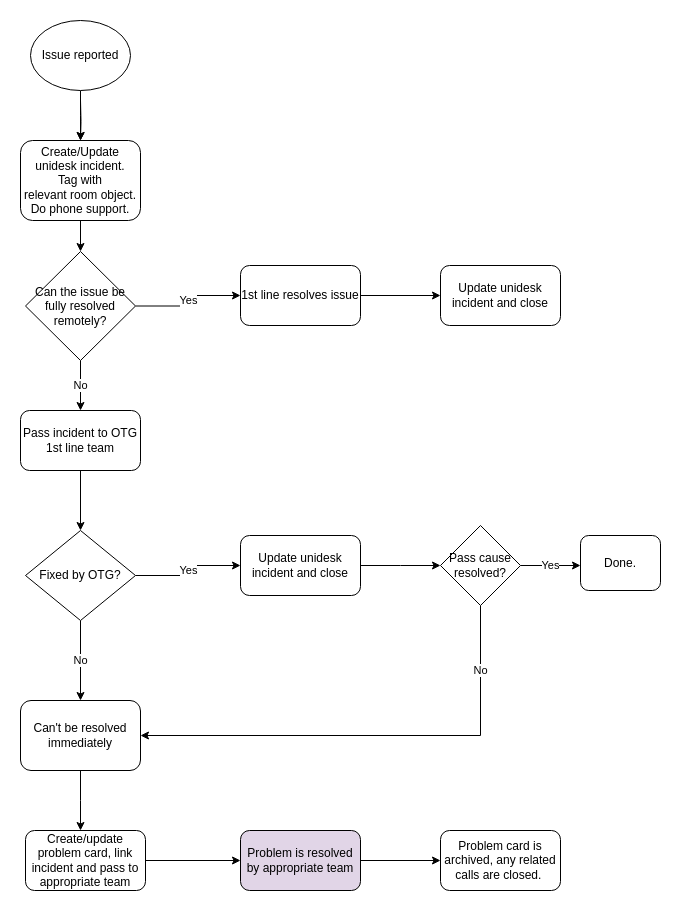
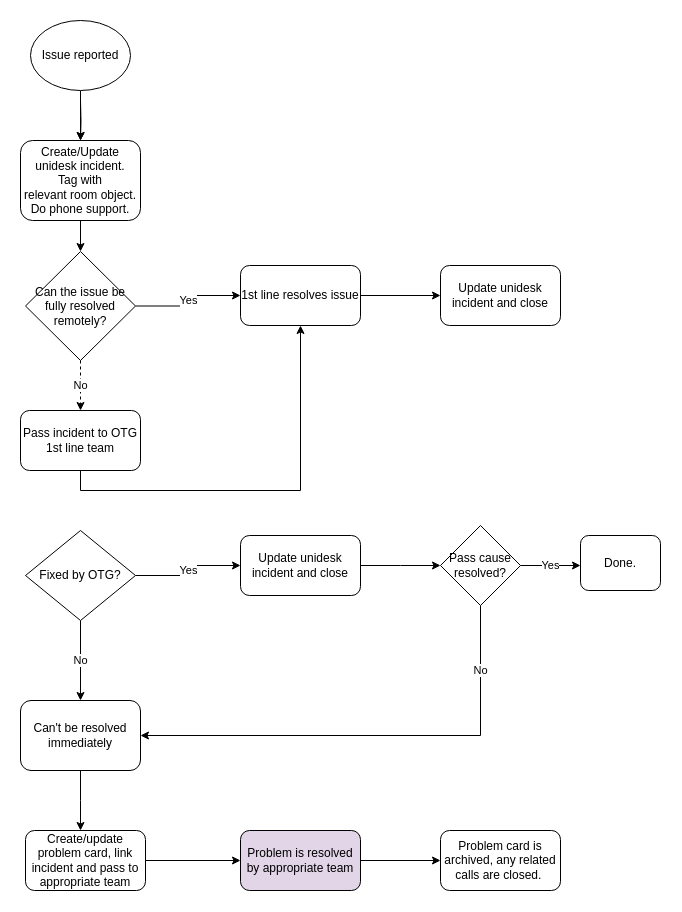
edge "Can the issue be fully resolved remotely?" -> "Pass incident to OTG 1st line team": style solid -> dashed
edge "Pass incident to OTG 1st line team" -> "Fixed by OTG?": now "Pass incident to OTG 1st line team" -> "1st line resolves issue"
